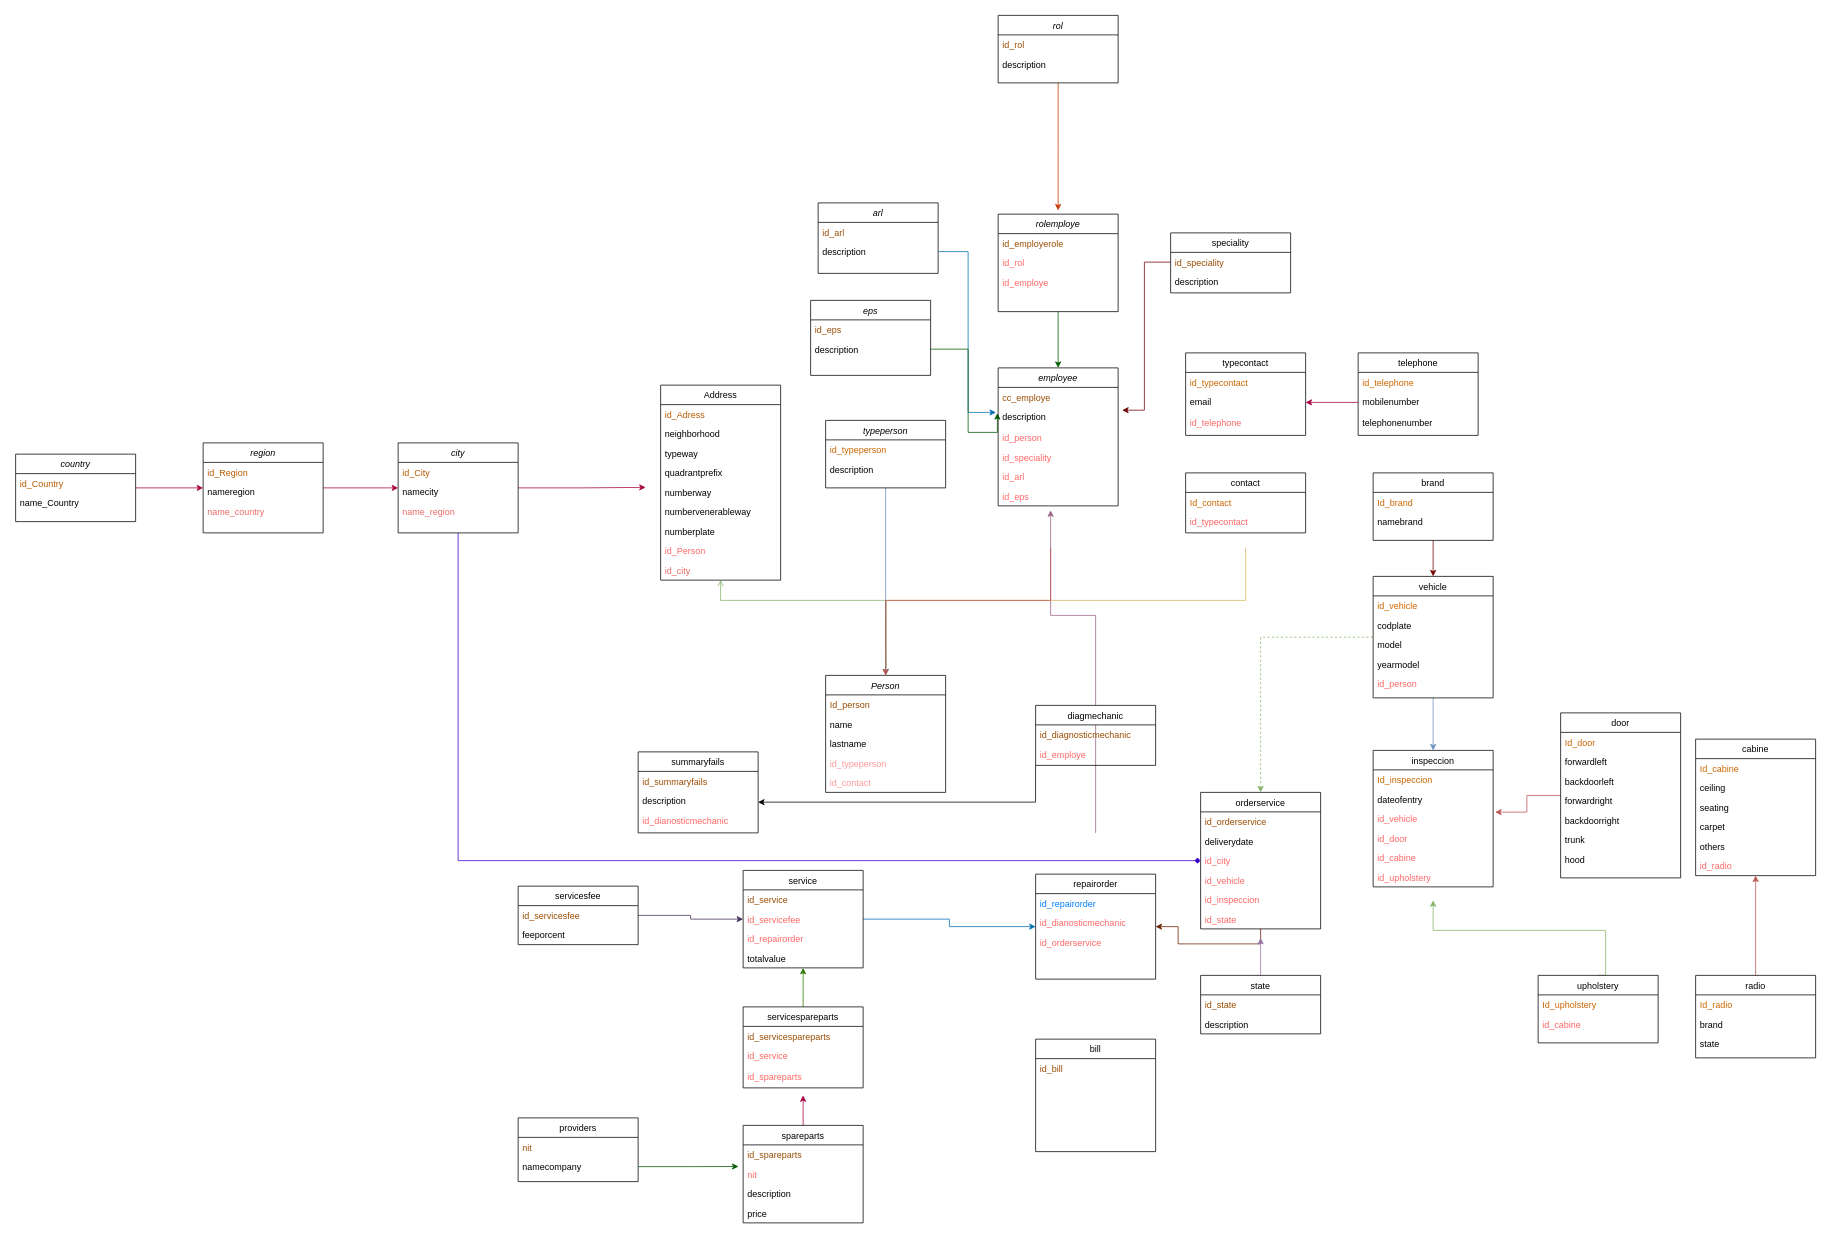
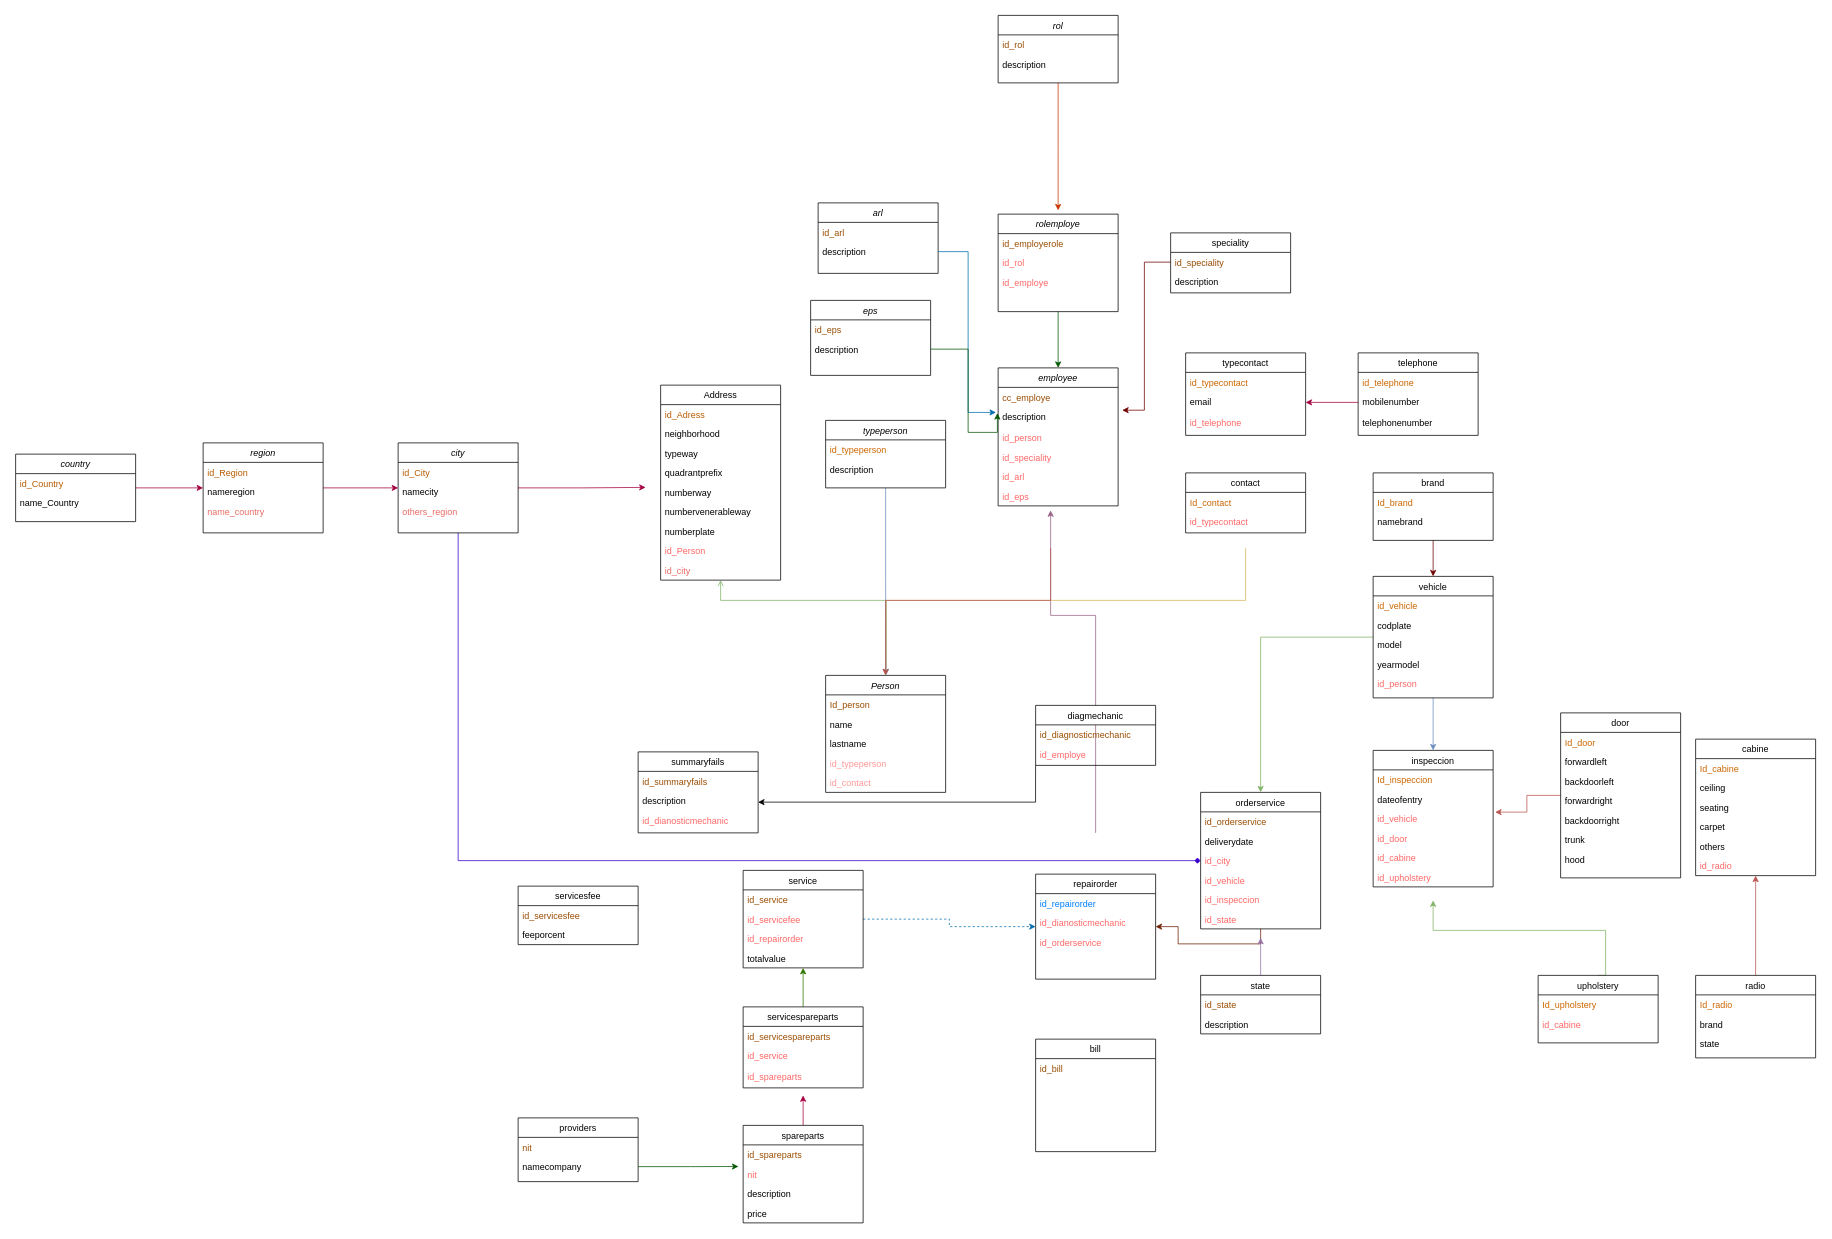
node "name_region": label "name_region" -> "others_region"
edge "vehicle" -> "orderservice": style dashed -> solid
edge "servicesfee" -> "service": removed
edge "service" -> "repairorder": style solid -> dashed
